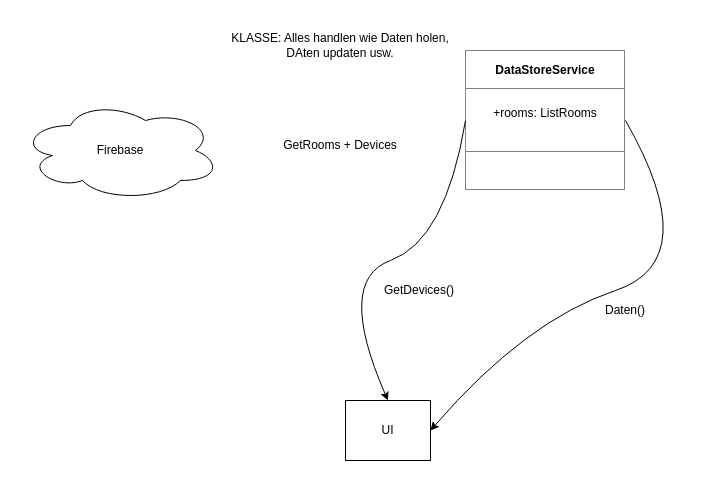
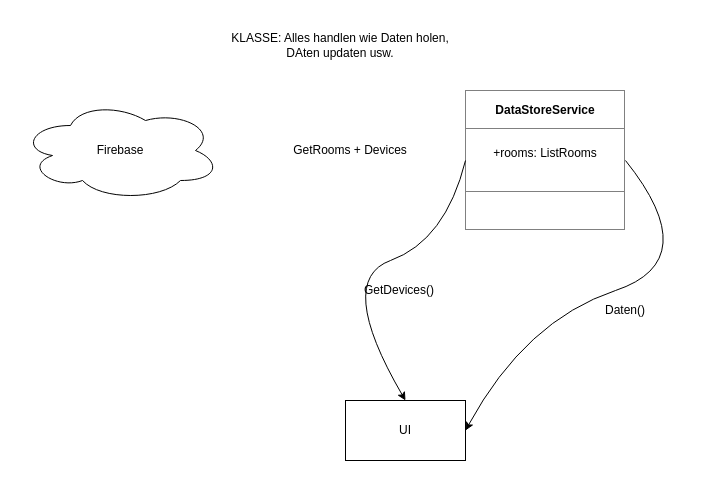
node "DataStoreService +rooms: ListRooms": moved (546, 121) -> (546, 161)
node "GetRooms + Devices": moved (341, 146) -> (351, 151)
node "GetDevices()": moved (420, 291) -> (400, 291)
node "UI": size 85x60 -> 120x60
